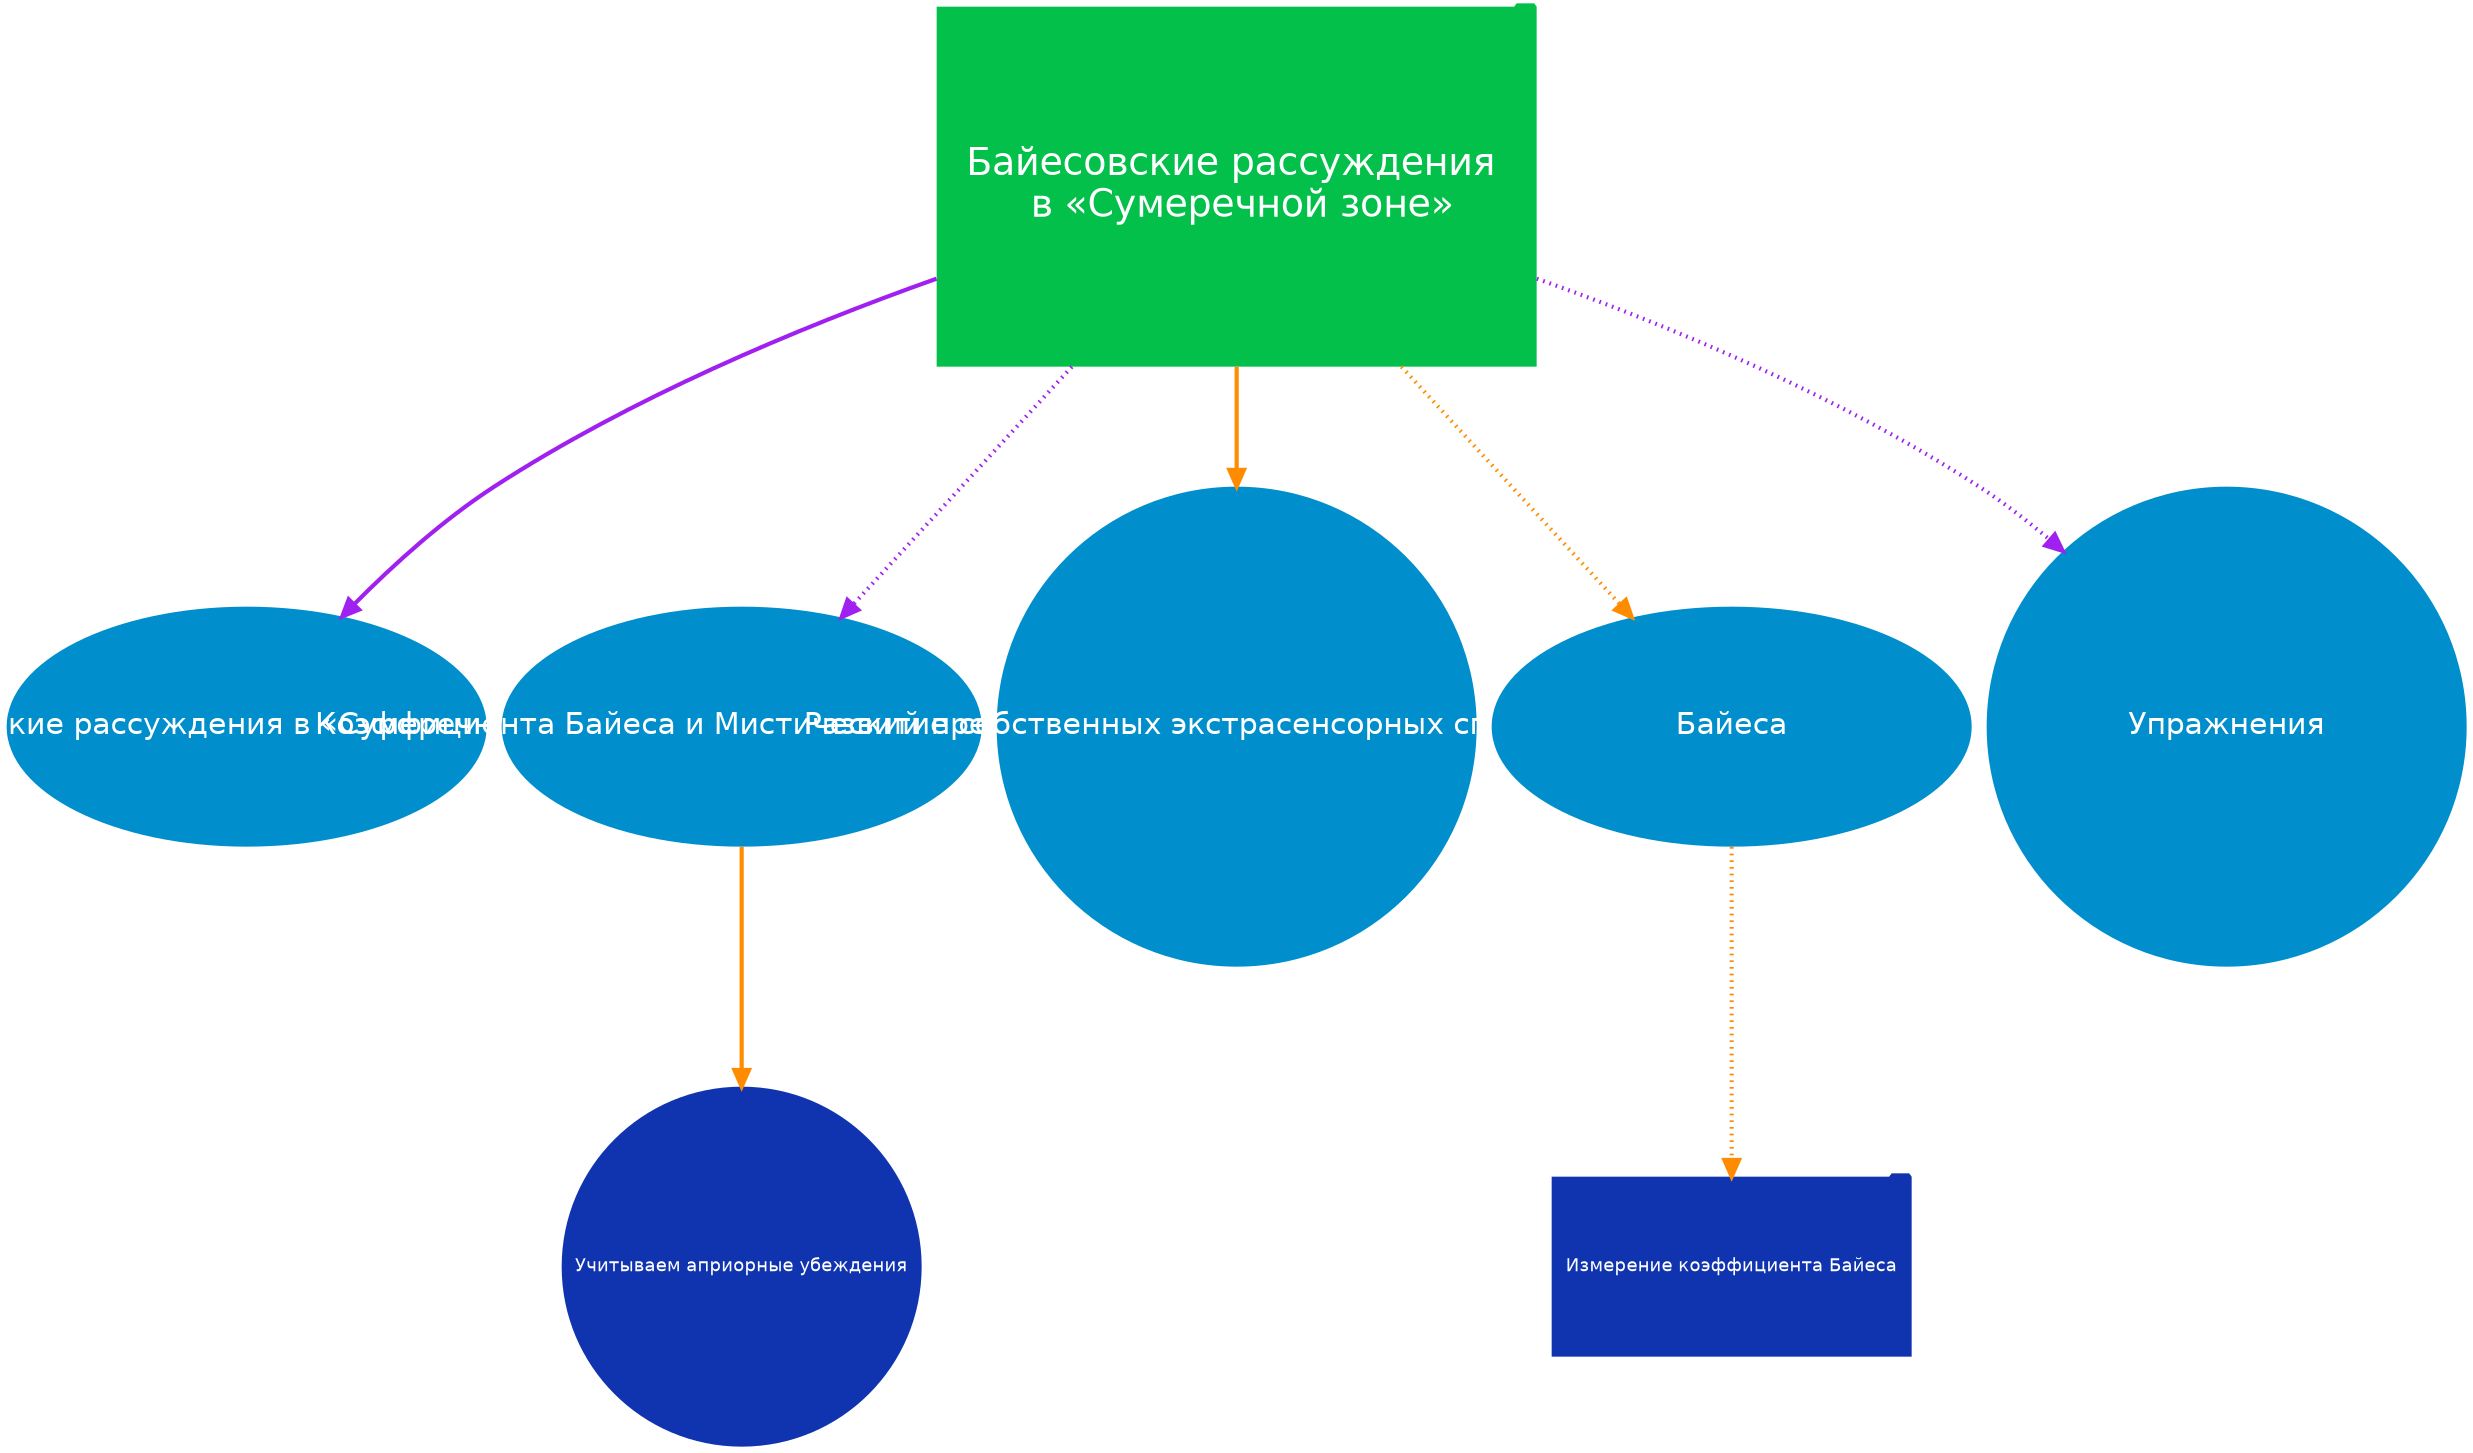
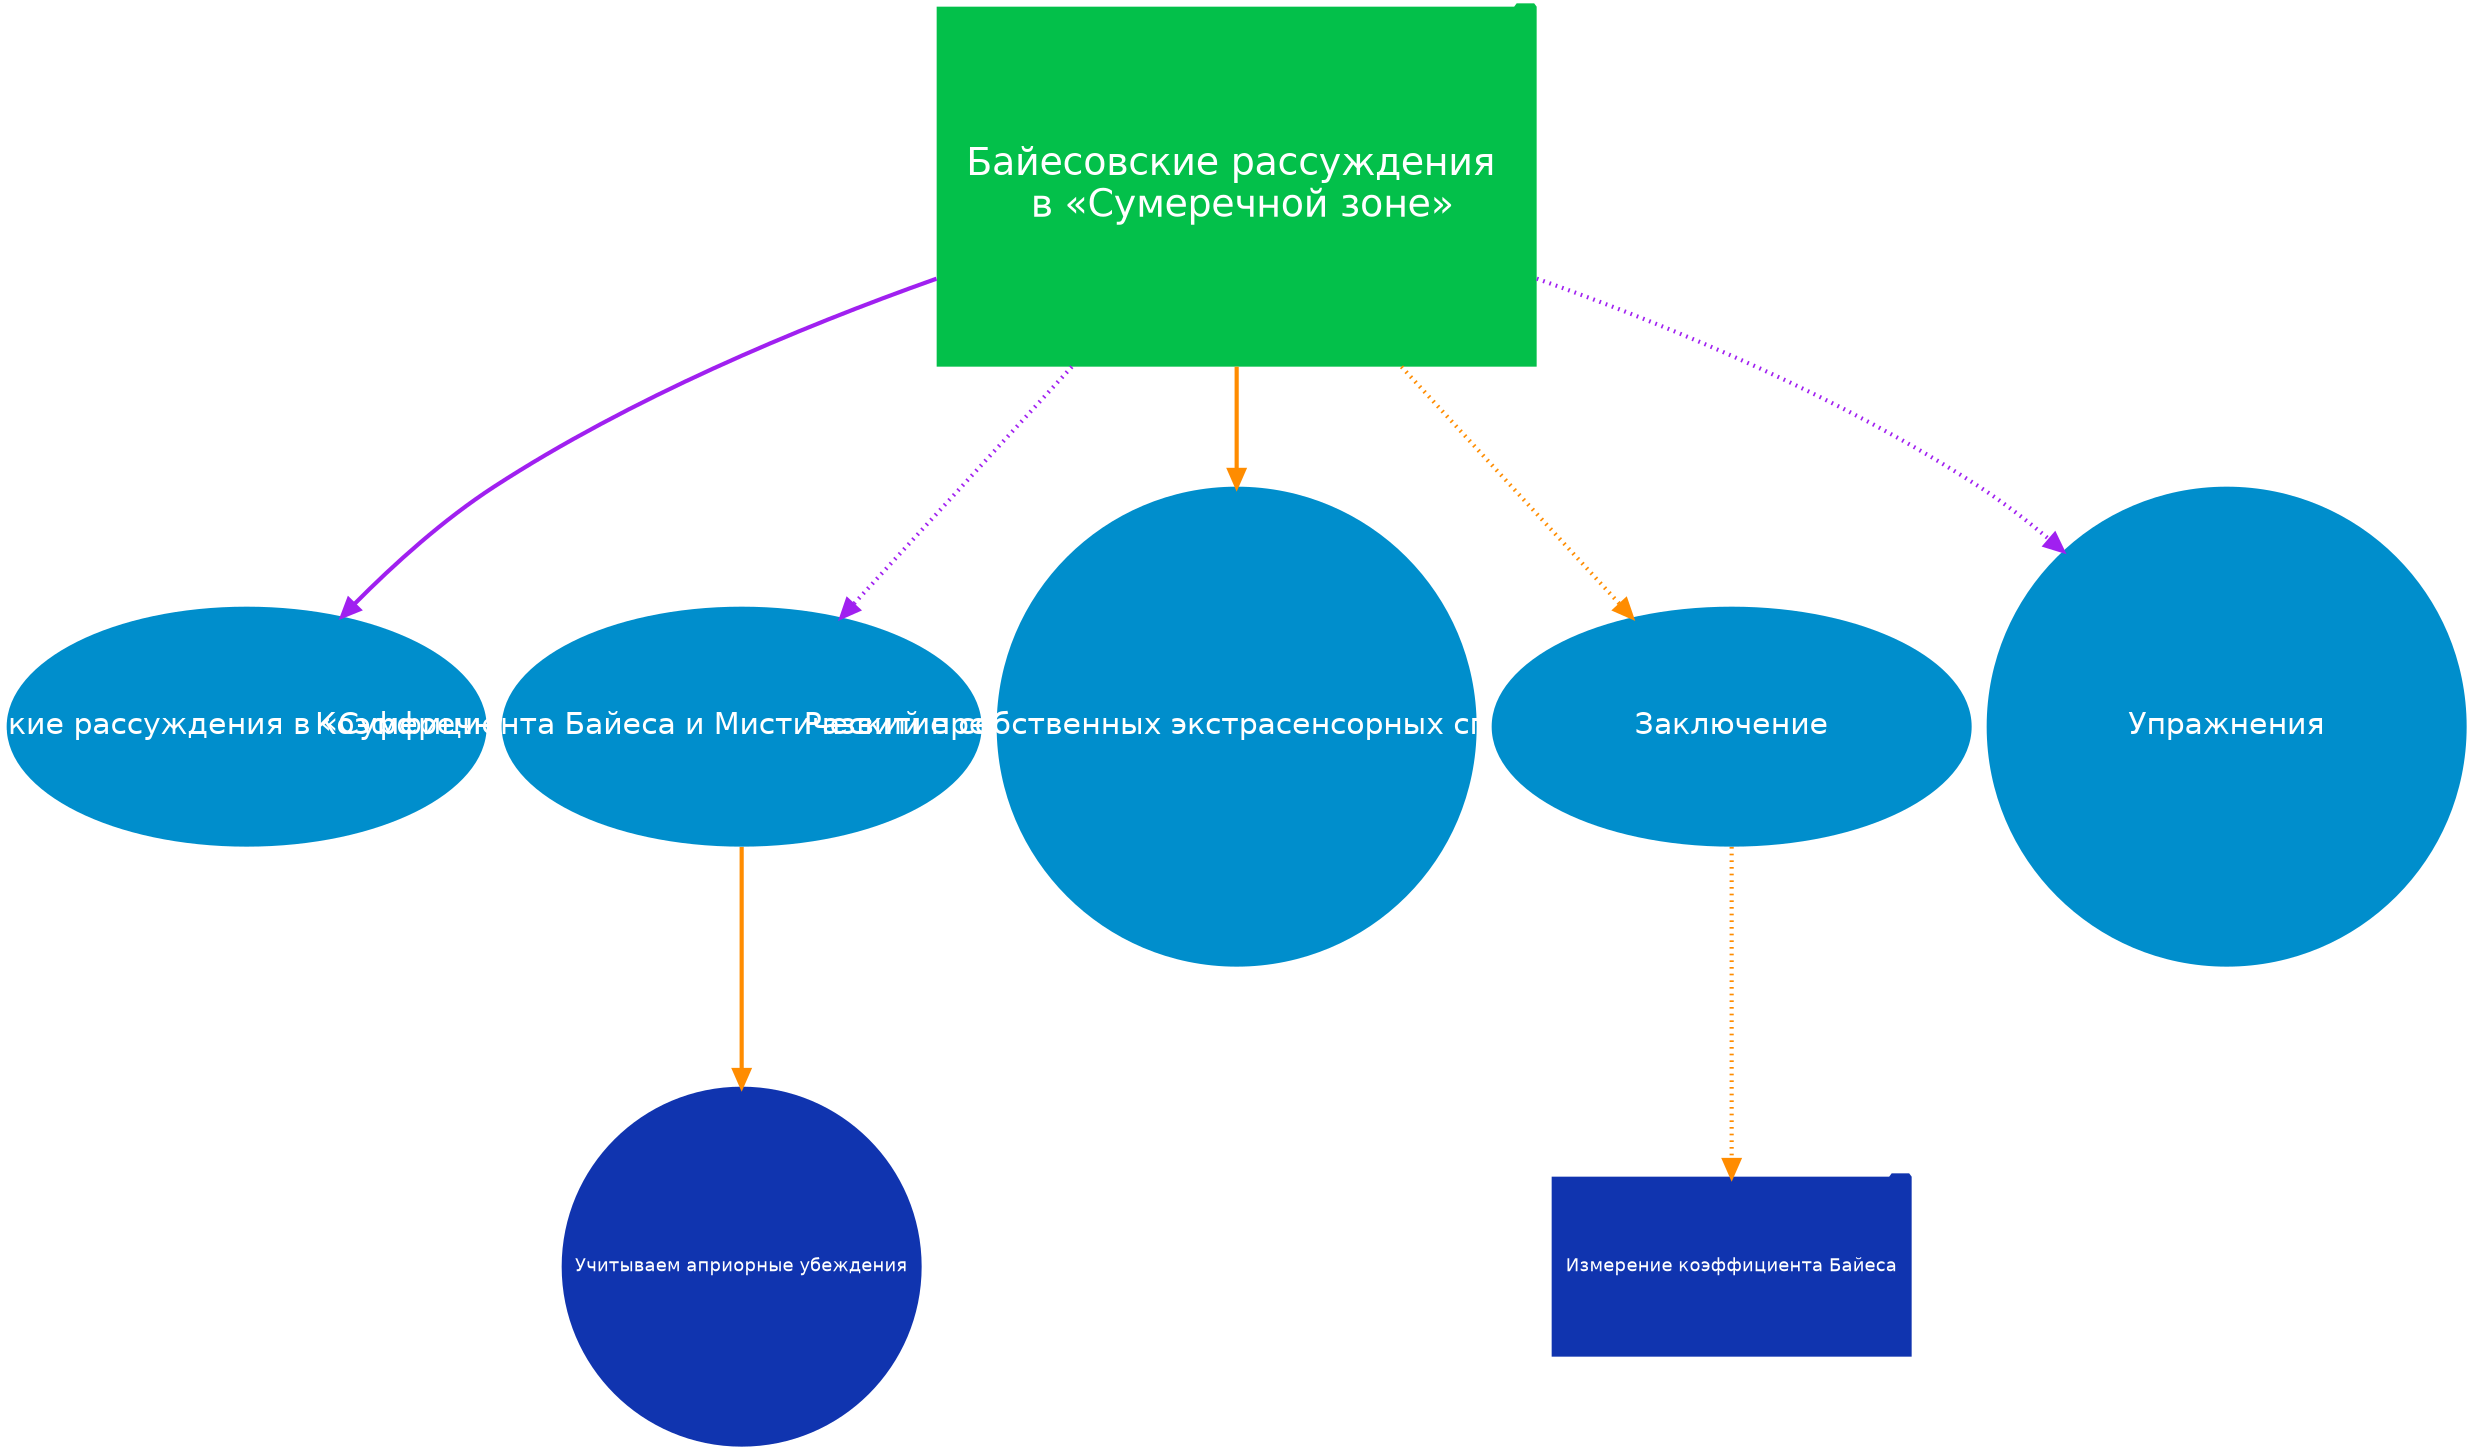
node "Байеса": label "Байеса" -> "Заключение"
